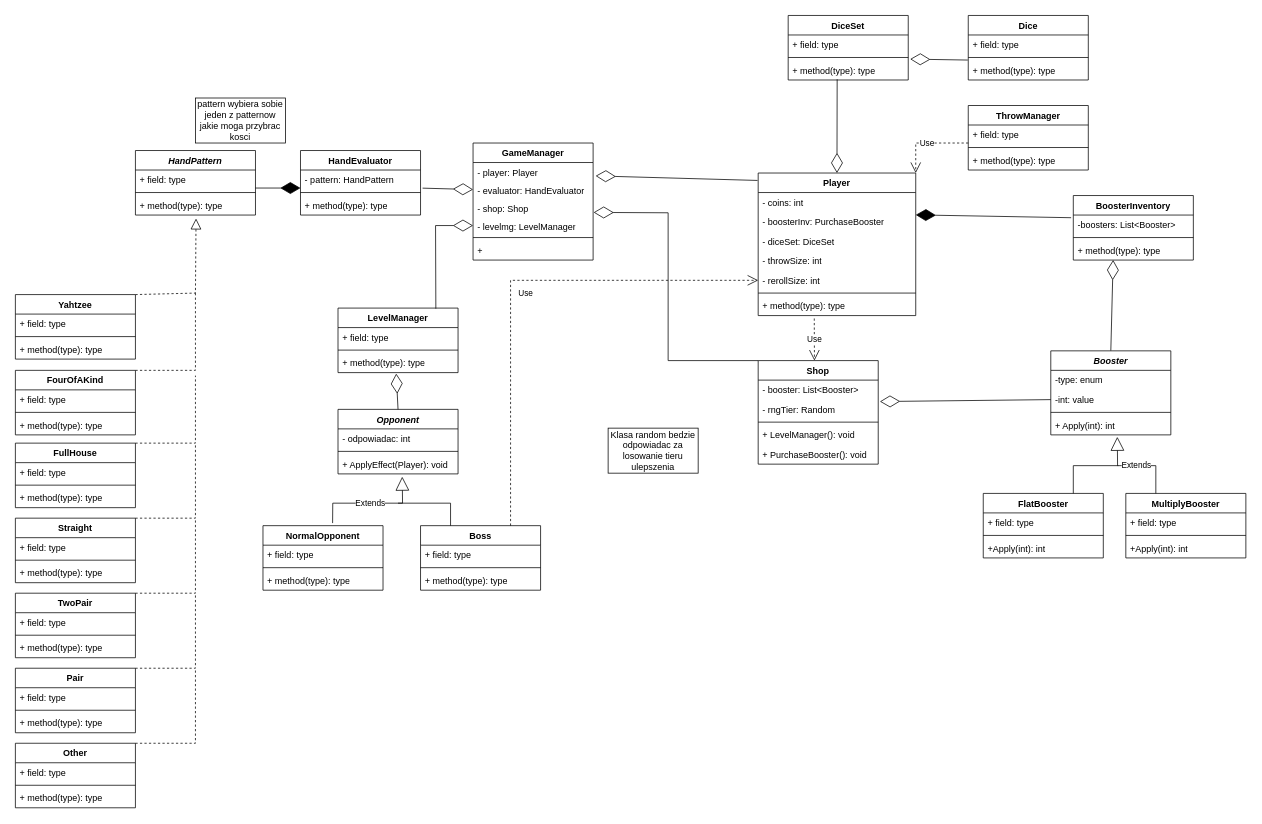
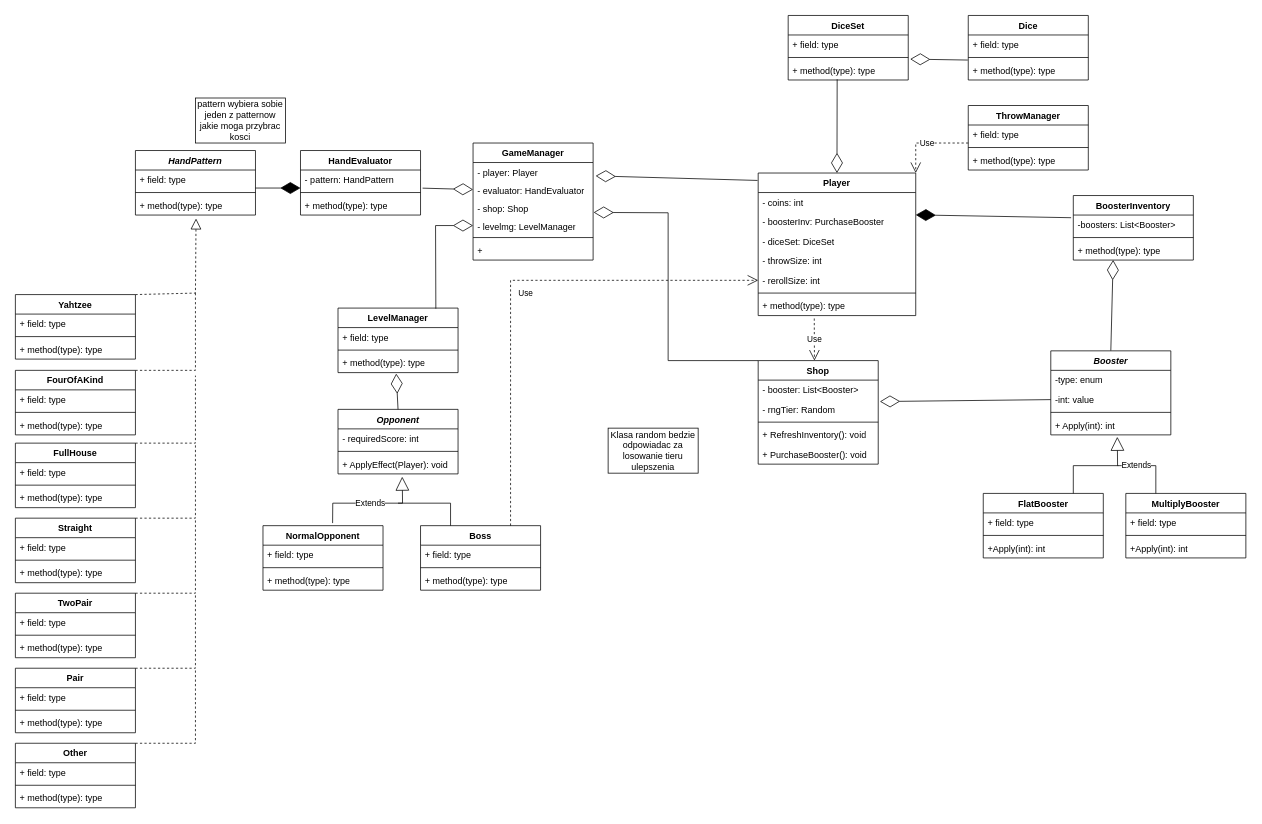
node "+ LevelManager(): void": label "+ LevelManager(): void" -> "+ RefreshInventory(): void"
node "- odpowiadac: int": label "- odpowiadac: int" -> "- requiredScore: int"
